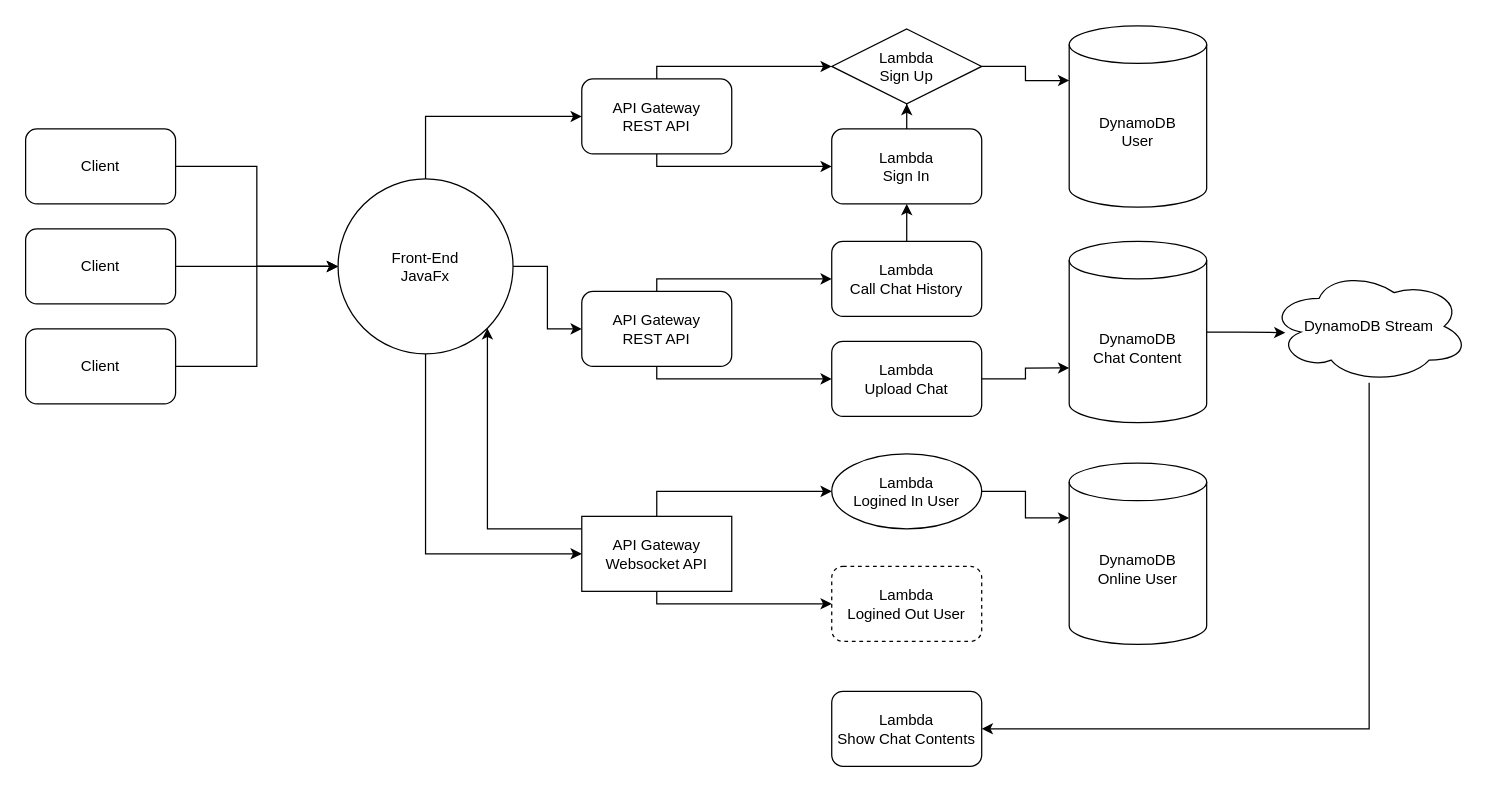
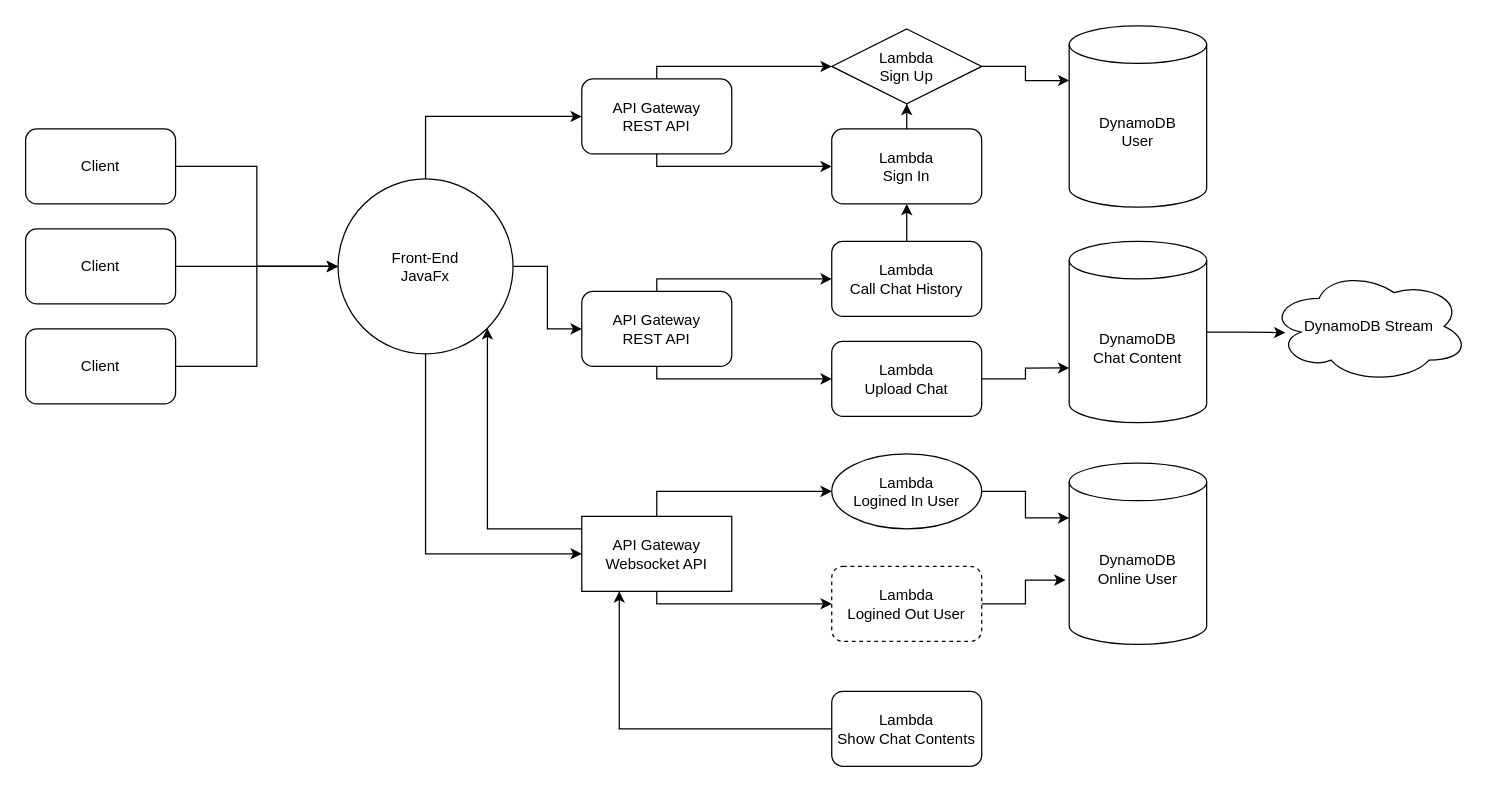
edge "Lambda Logined Out User" -> "DynamoDB Online User": added
edge "Lambda Show Chat Contents" -> "API Gateway Websocket API": added
edge "DynamoDB Stream" -> "Lambda Show Chat Contents": removed
